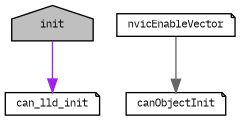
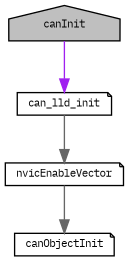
node "init": label "init" -> "canInit"
edge "can_lld_init" -> "nvicEnableVector": added
